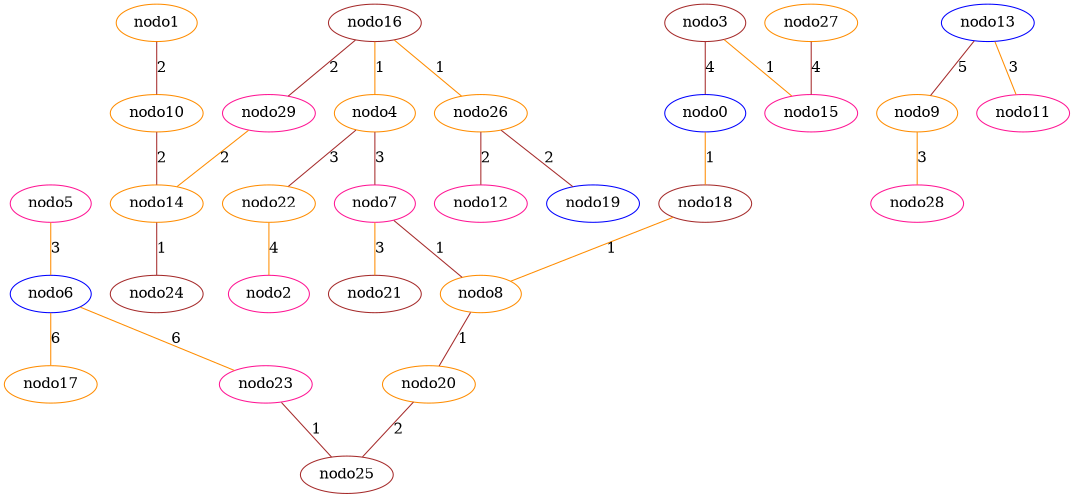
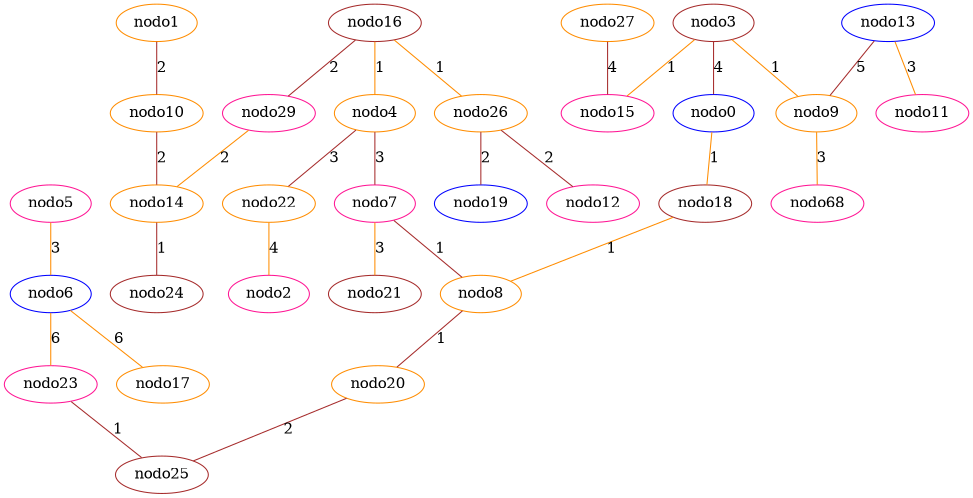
edge "nodo3" -- "nodo9": added, label "1"
node "nodo28": label "nodo28" -> "nodo68"
